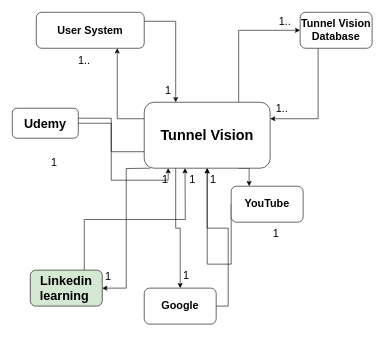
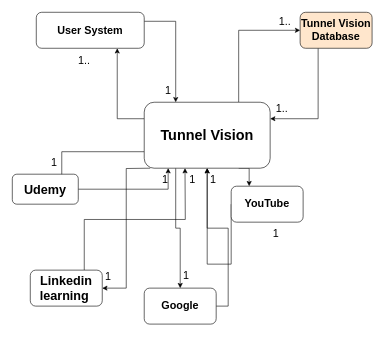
node "Tunnel Vision Database": fillcolor #ffffff -> #ffe6cc
node "Udemy": moved (45, 123) -> (45, 189)
node "Linkedin learning": fillcolor #d5e8d4 -> #ffffff
